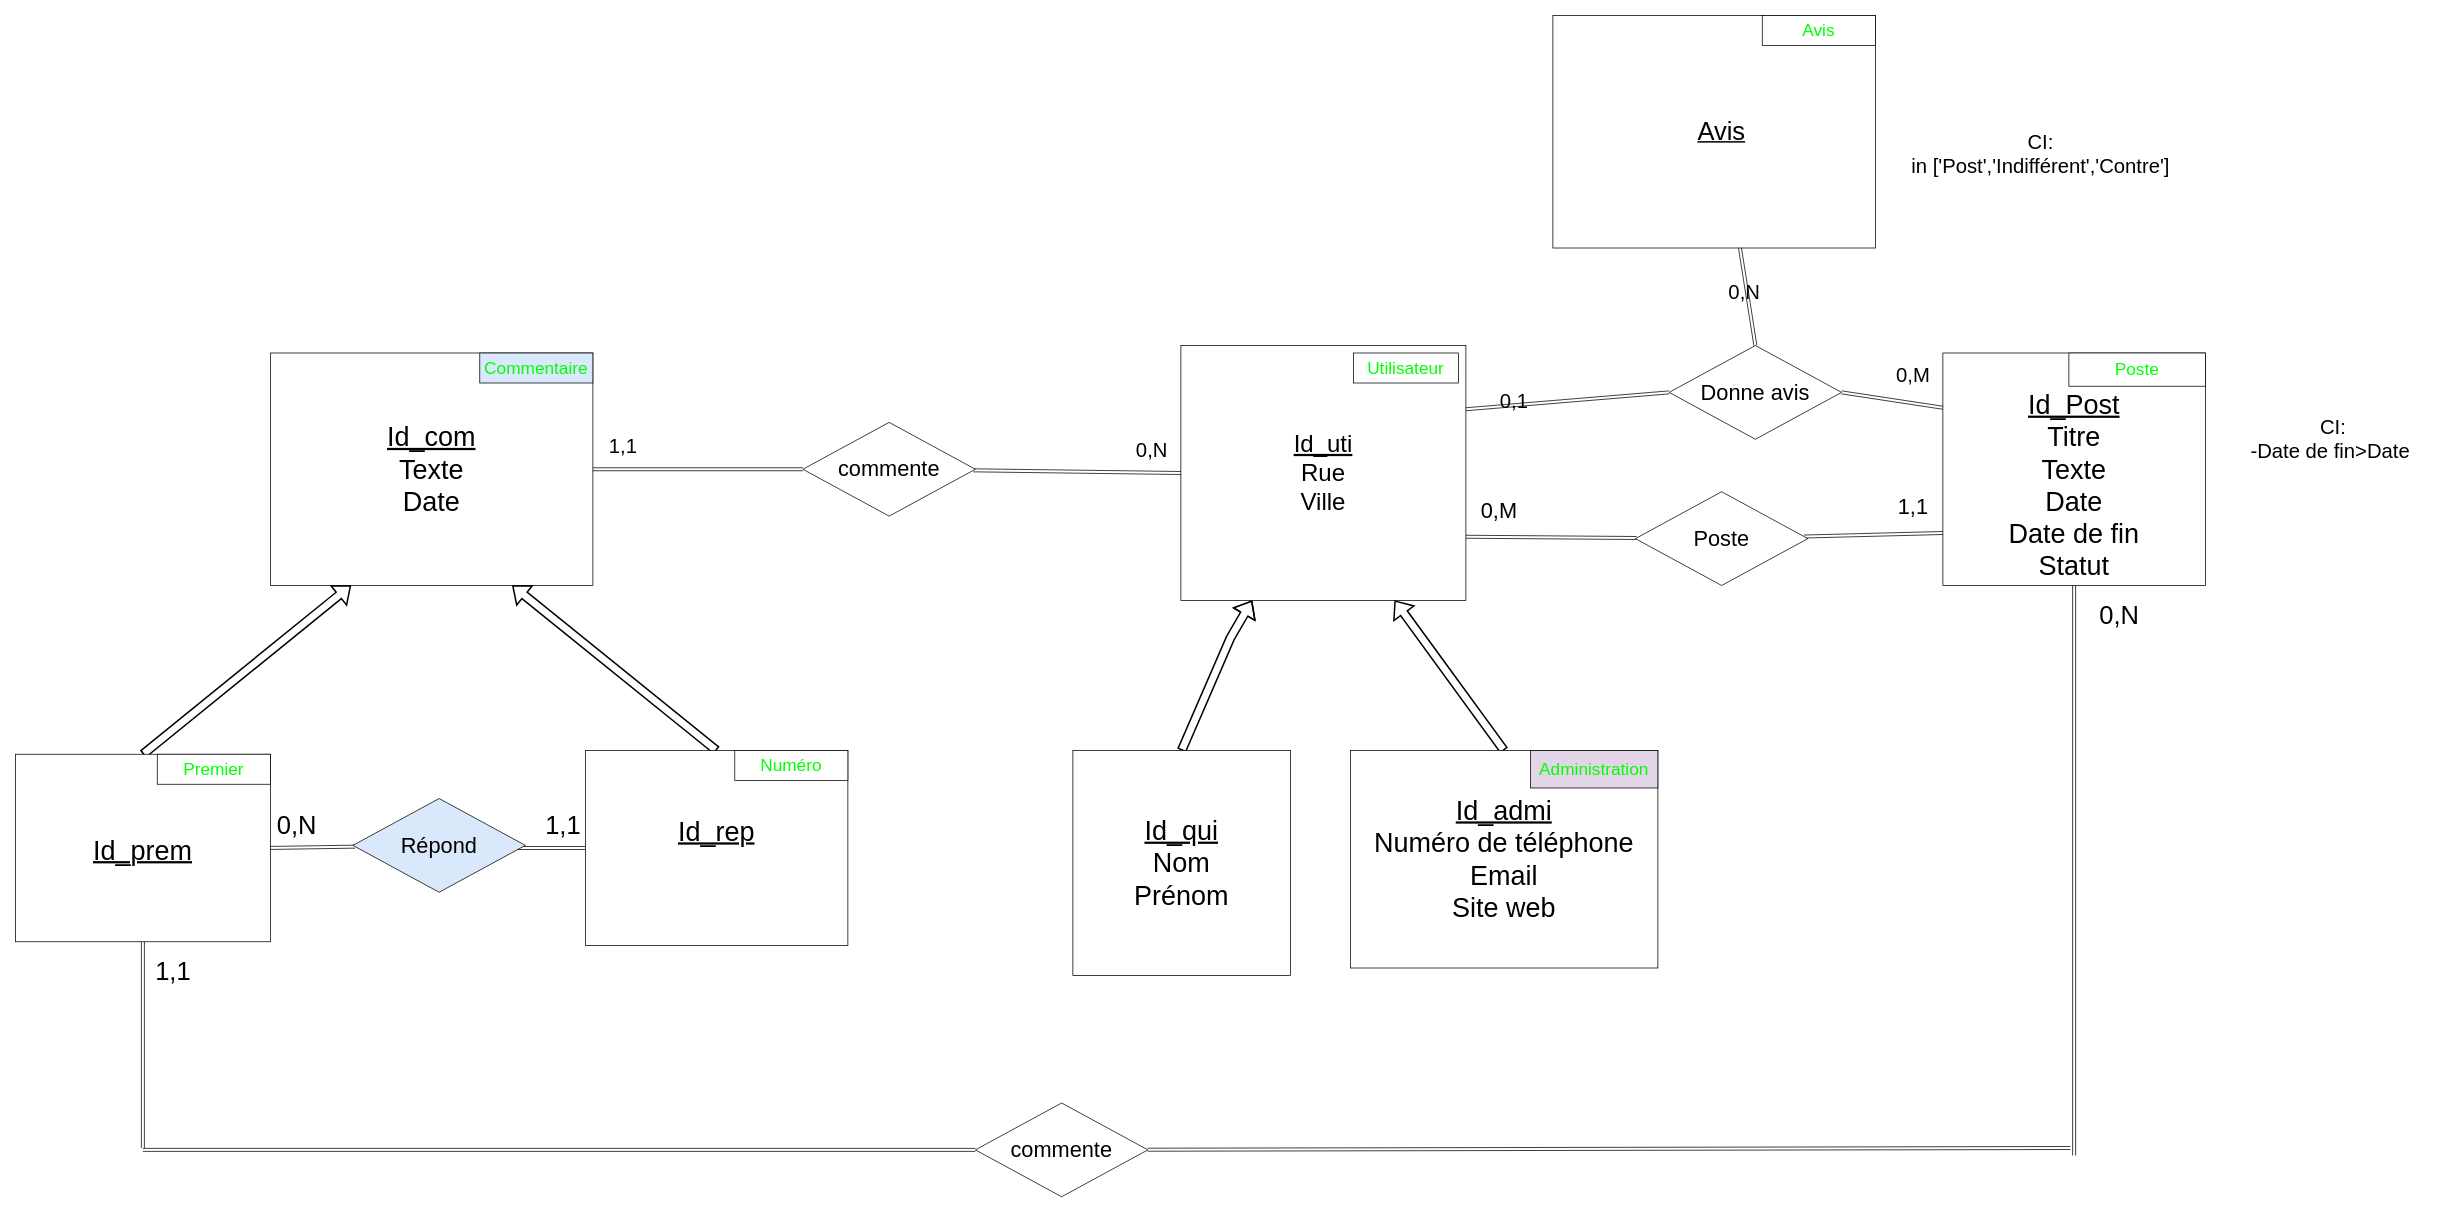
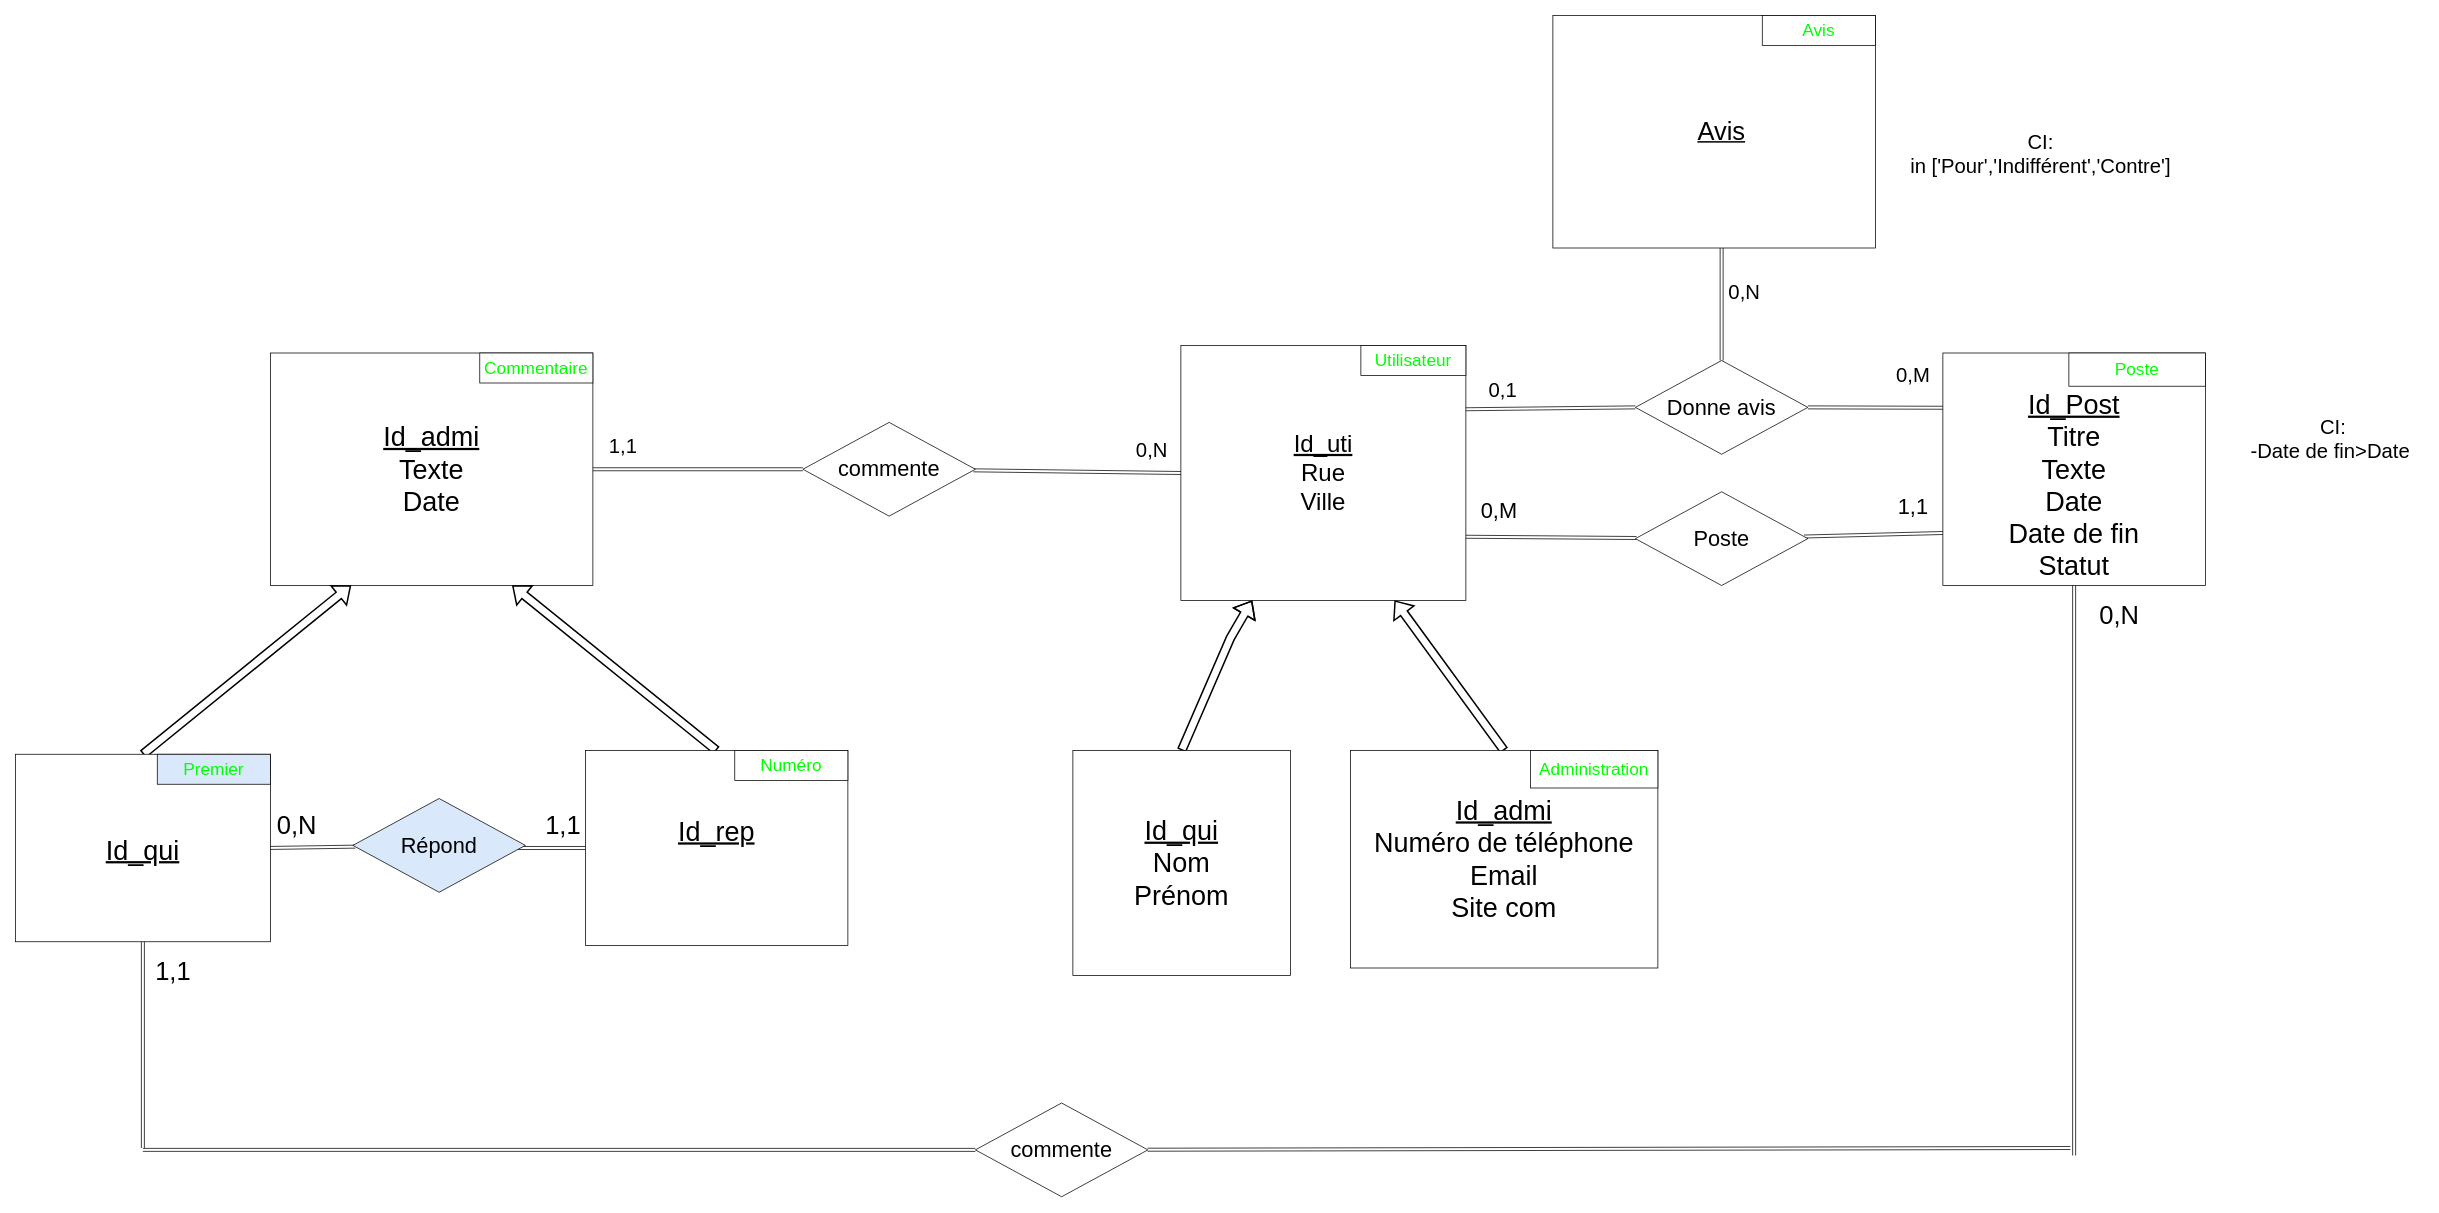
node "CI: in ['Post','Indifférent','Contre']": label "CI: in ['Post','Indifférent','Contre']" -> "CI: in ['Pour','Indifférent','Contre']"
node "Commentaire": fillcolor #dae8fc -> #ffffff
node "Utilisateur": moved (1406, 368) -> (1413, 360)
node "Donne avis": moved (1755, 392) -> (1722, 407)
node "0,1": moved (1514, 402) -> (1503, 390)
node "Id_com Texte Date": label "Id_com Texte Date" -> "Id_admi Texte Date"
node "Premier": fillcolor #ffffff -> #dae8fc
node "Administration": fillcolor #e1d5e7 -> #ffffff
node "Id_prem": label "Id_prem" -> "Id_qui"
node "Id_admi Numéro de téléphone Email Site web": label "Id_admi Numéro de téléphone Email Site web" -> "Id_admi Numéro de téléphone Email Site com"
